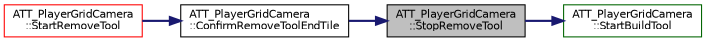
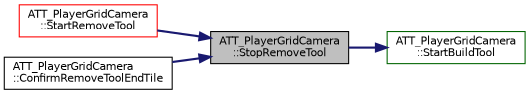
edge "ATT_PlayerGridCamera ::StartRemoveTool" -> "ATT_PlayerGridCamera ::ConfirmRemoveToolEndTile": now "ATT_PlayerGridCamera ::StartRemoveTool" -> "ATT_PlayerGridCamera ::StopRemoveTool"
